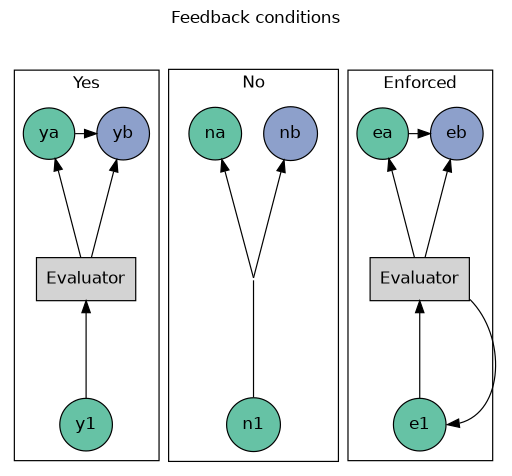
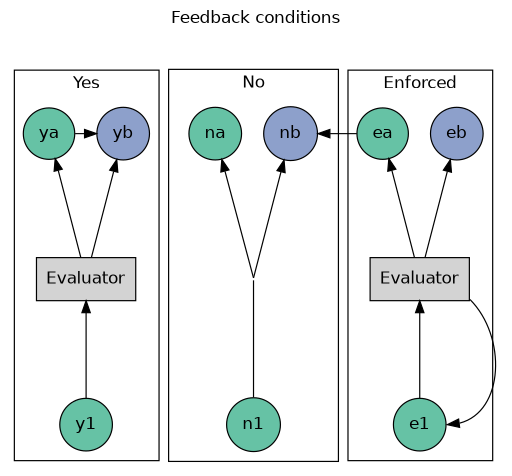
edge "ea" -> "eb": now "ea" -> "nb"
